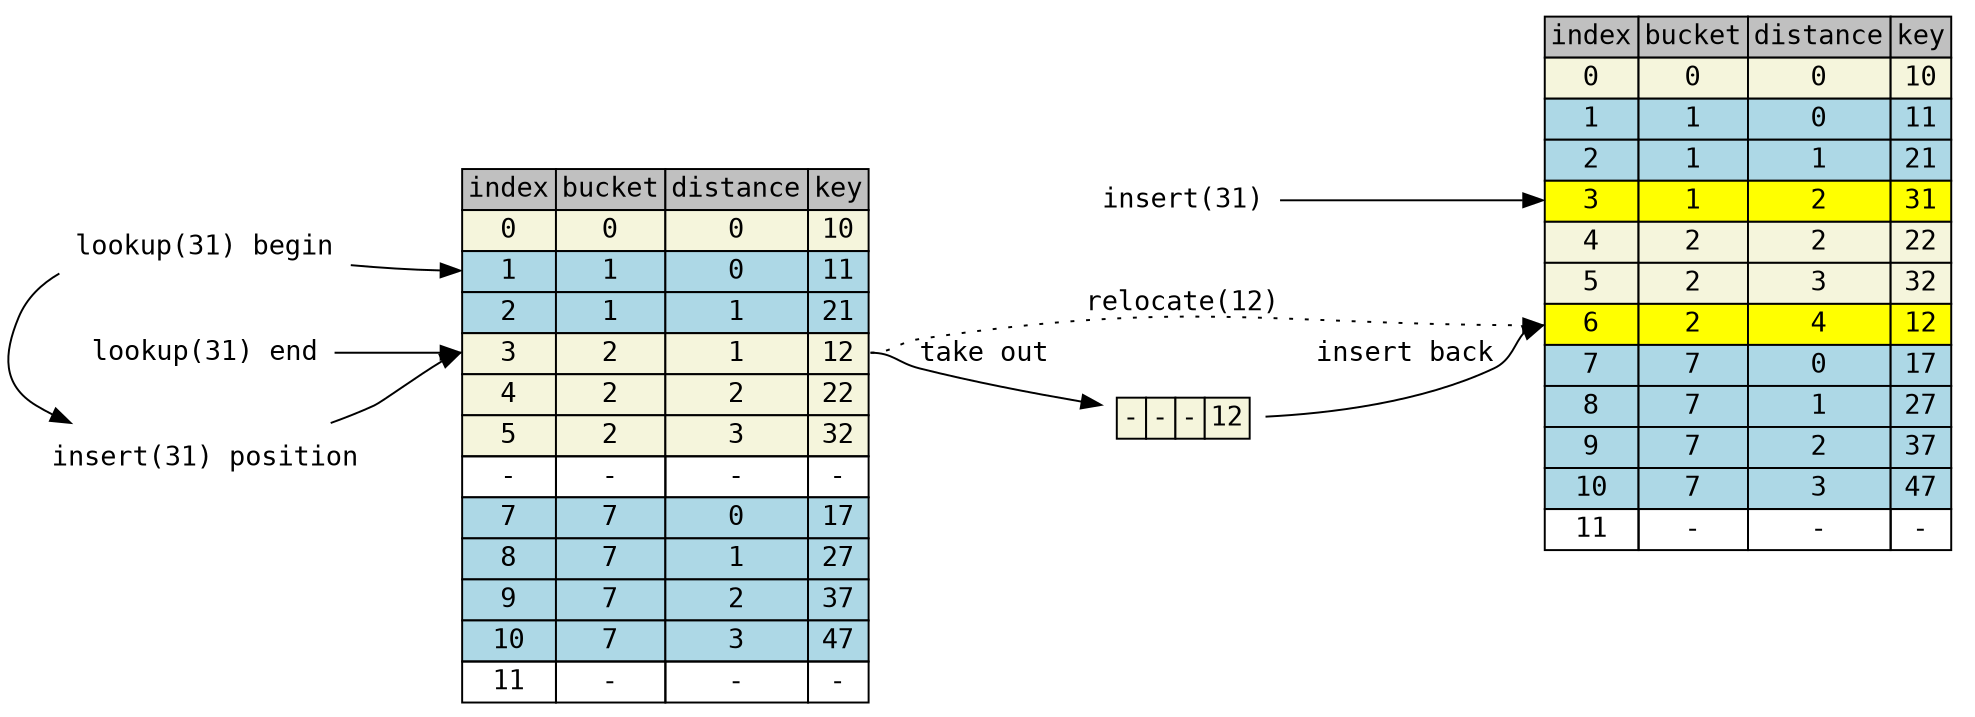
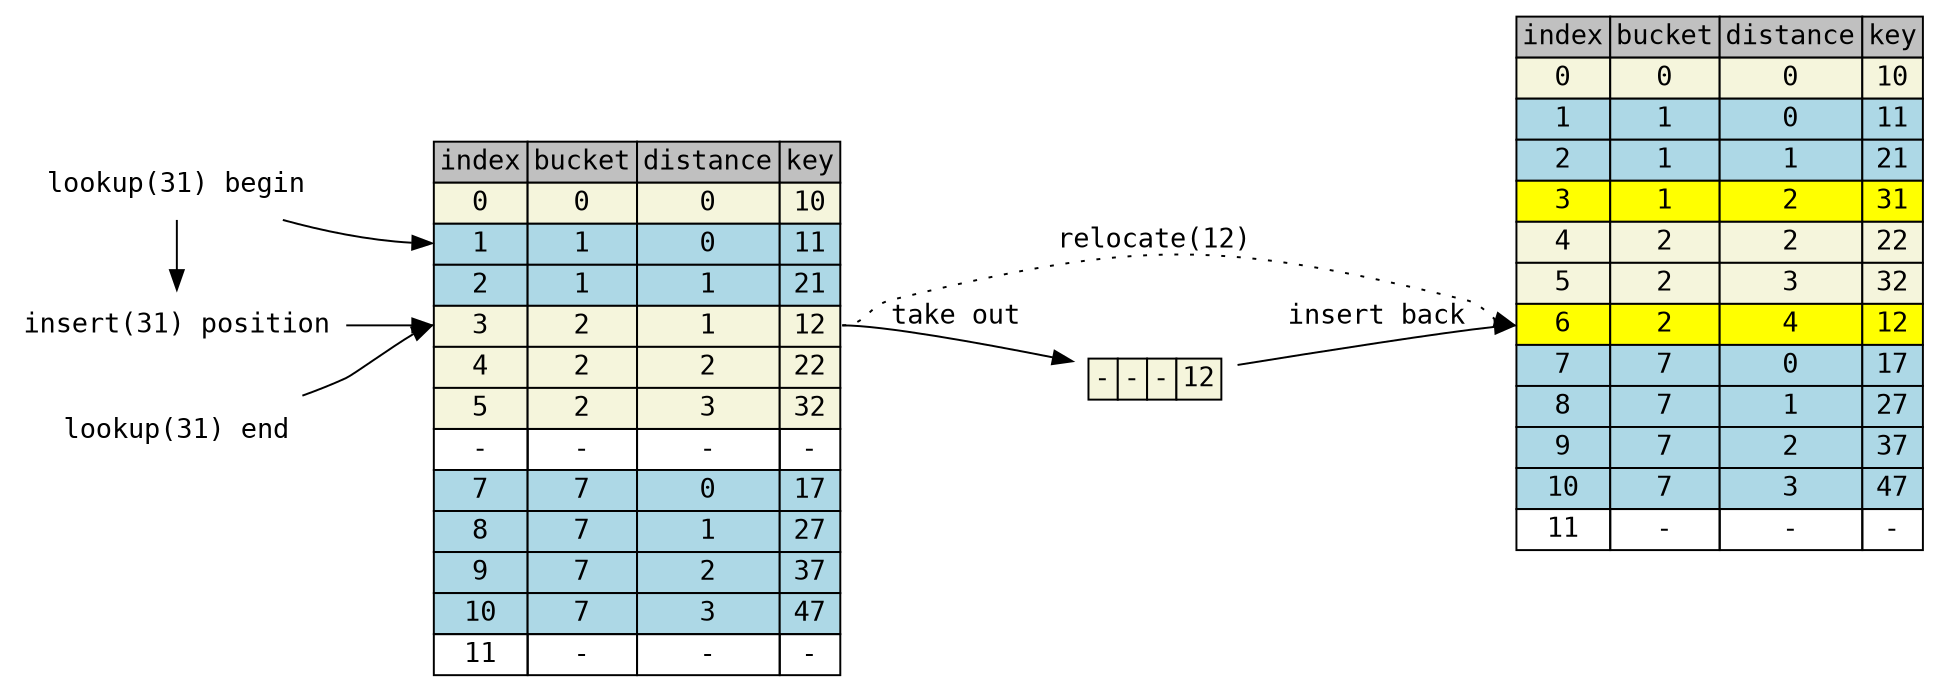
node "insert(31)": removed
